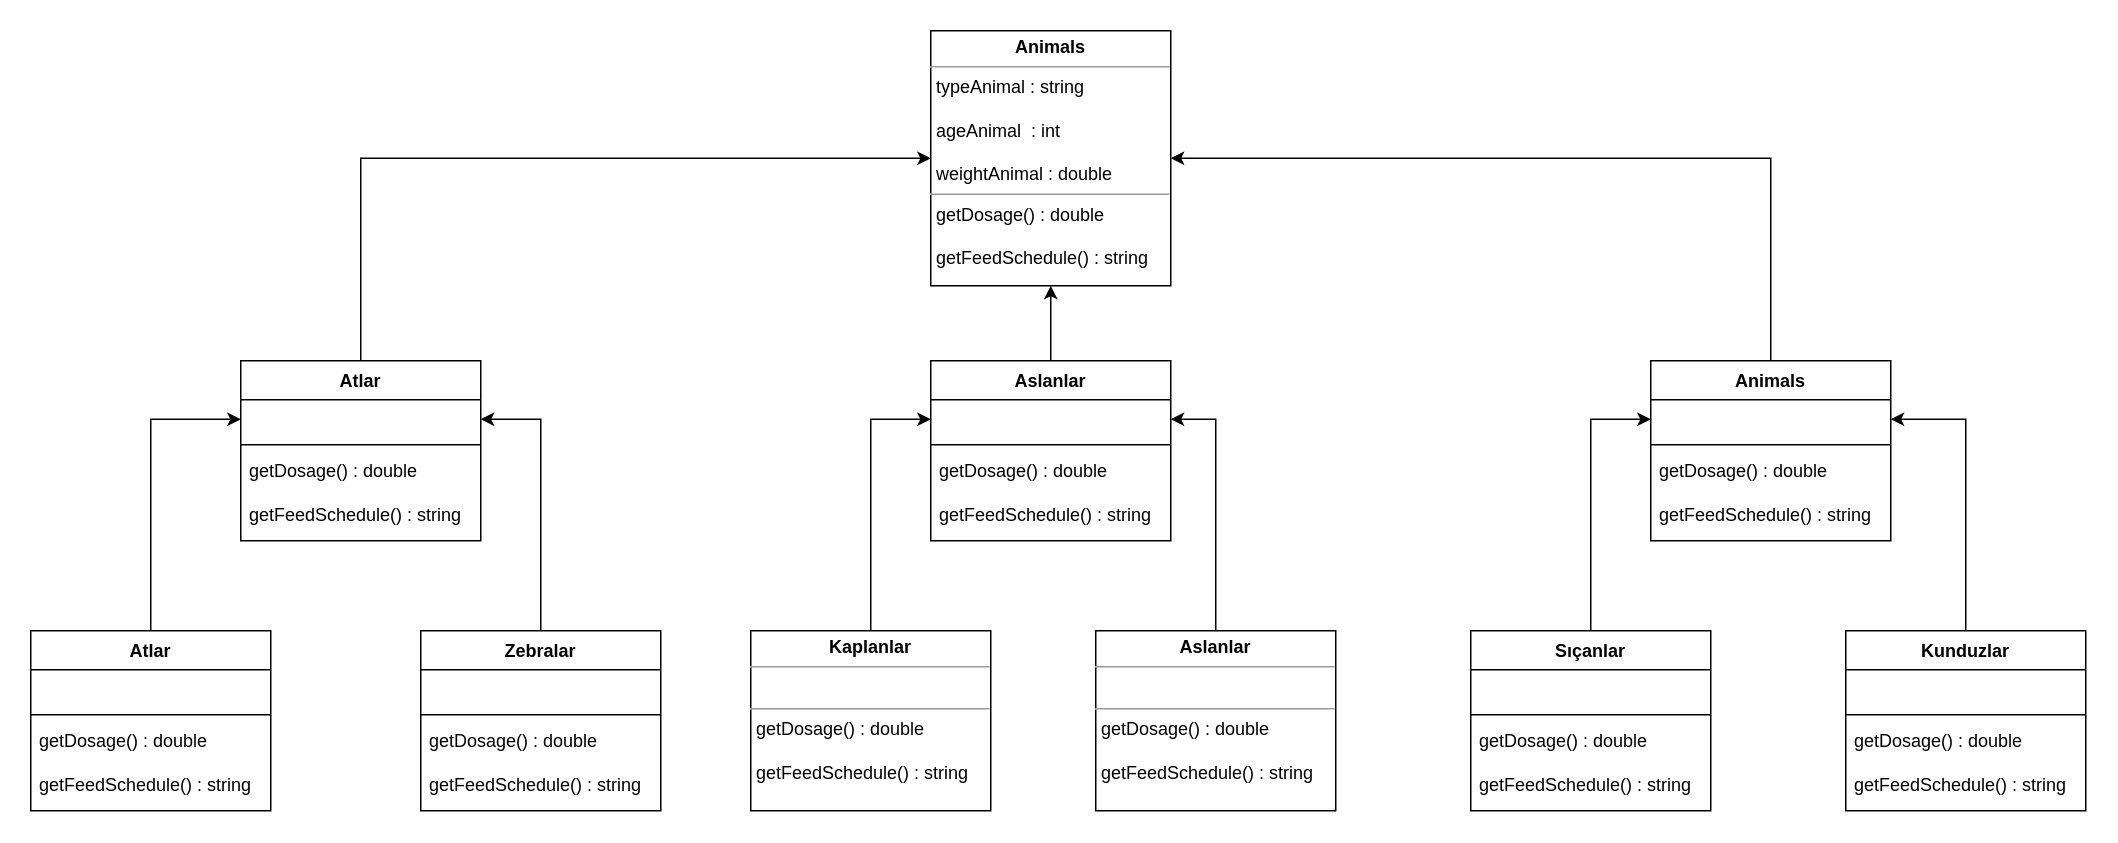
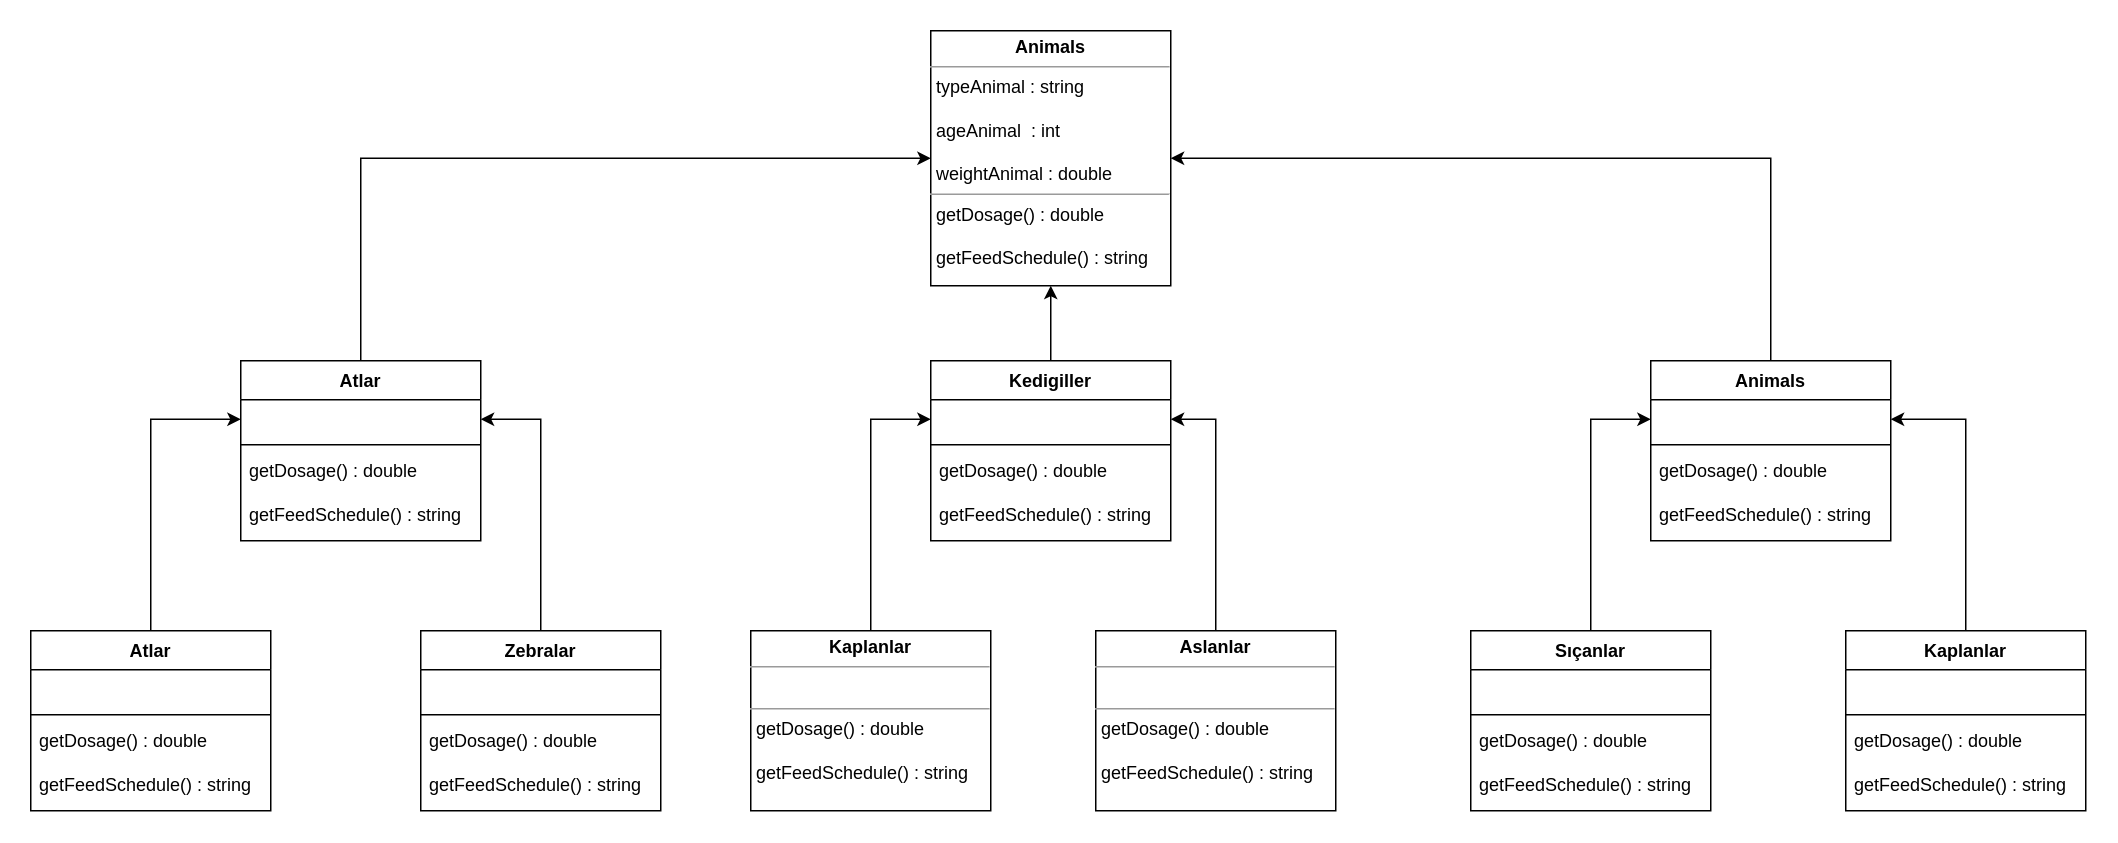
node "Aslanlar": label "Aslanlar" -> "Kedigiller"
node "Kunduzlar": label "Kunduzlar" -> "Kaplanlar"
